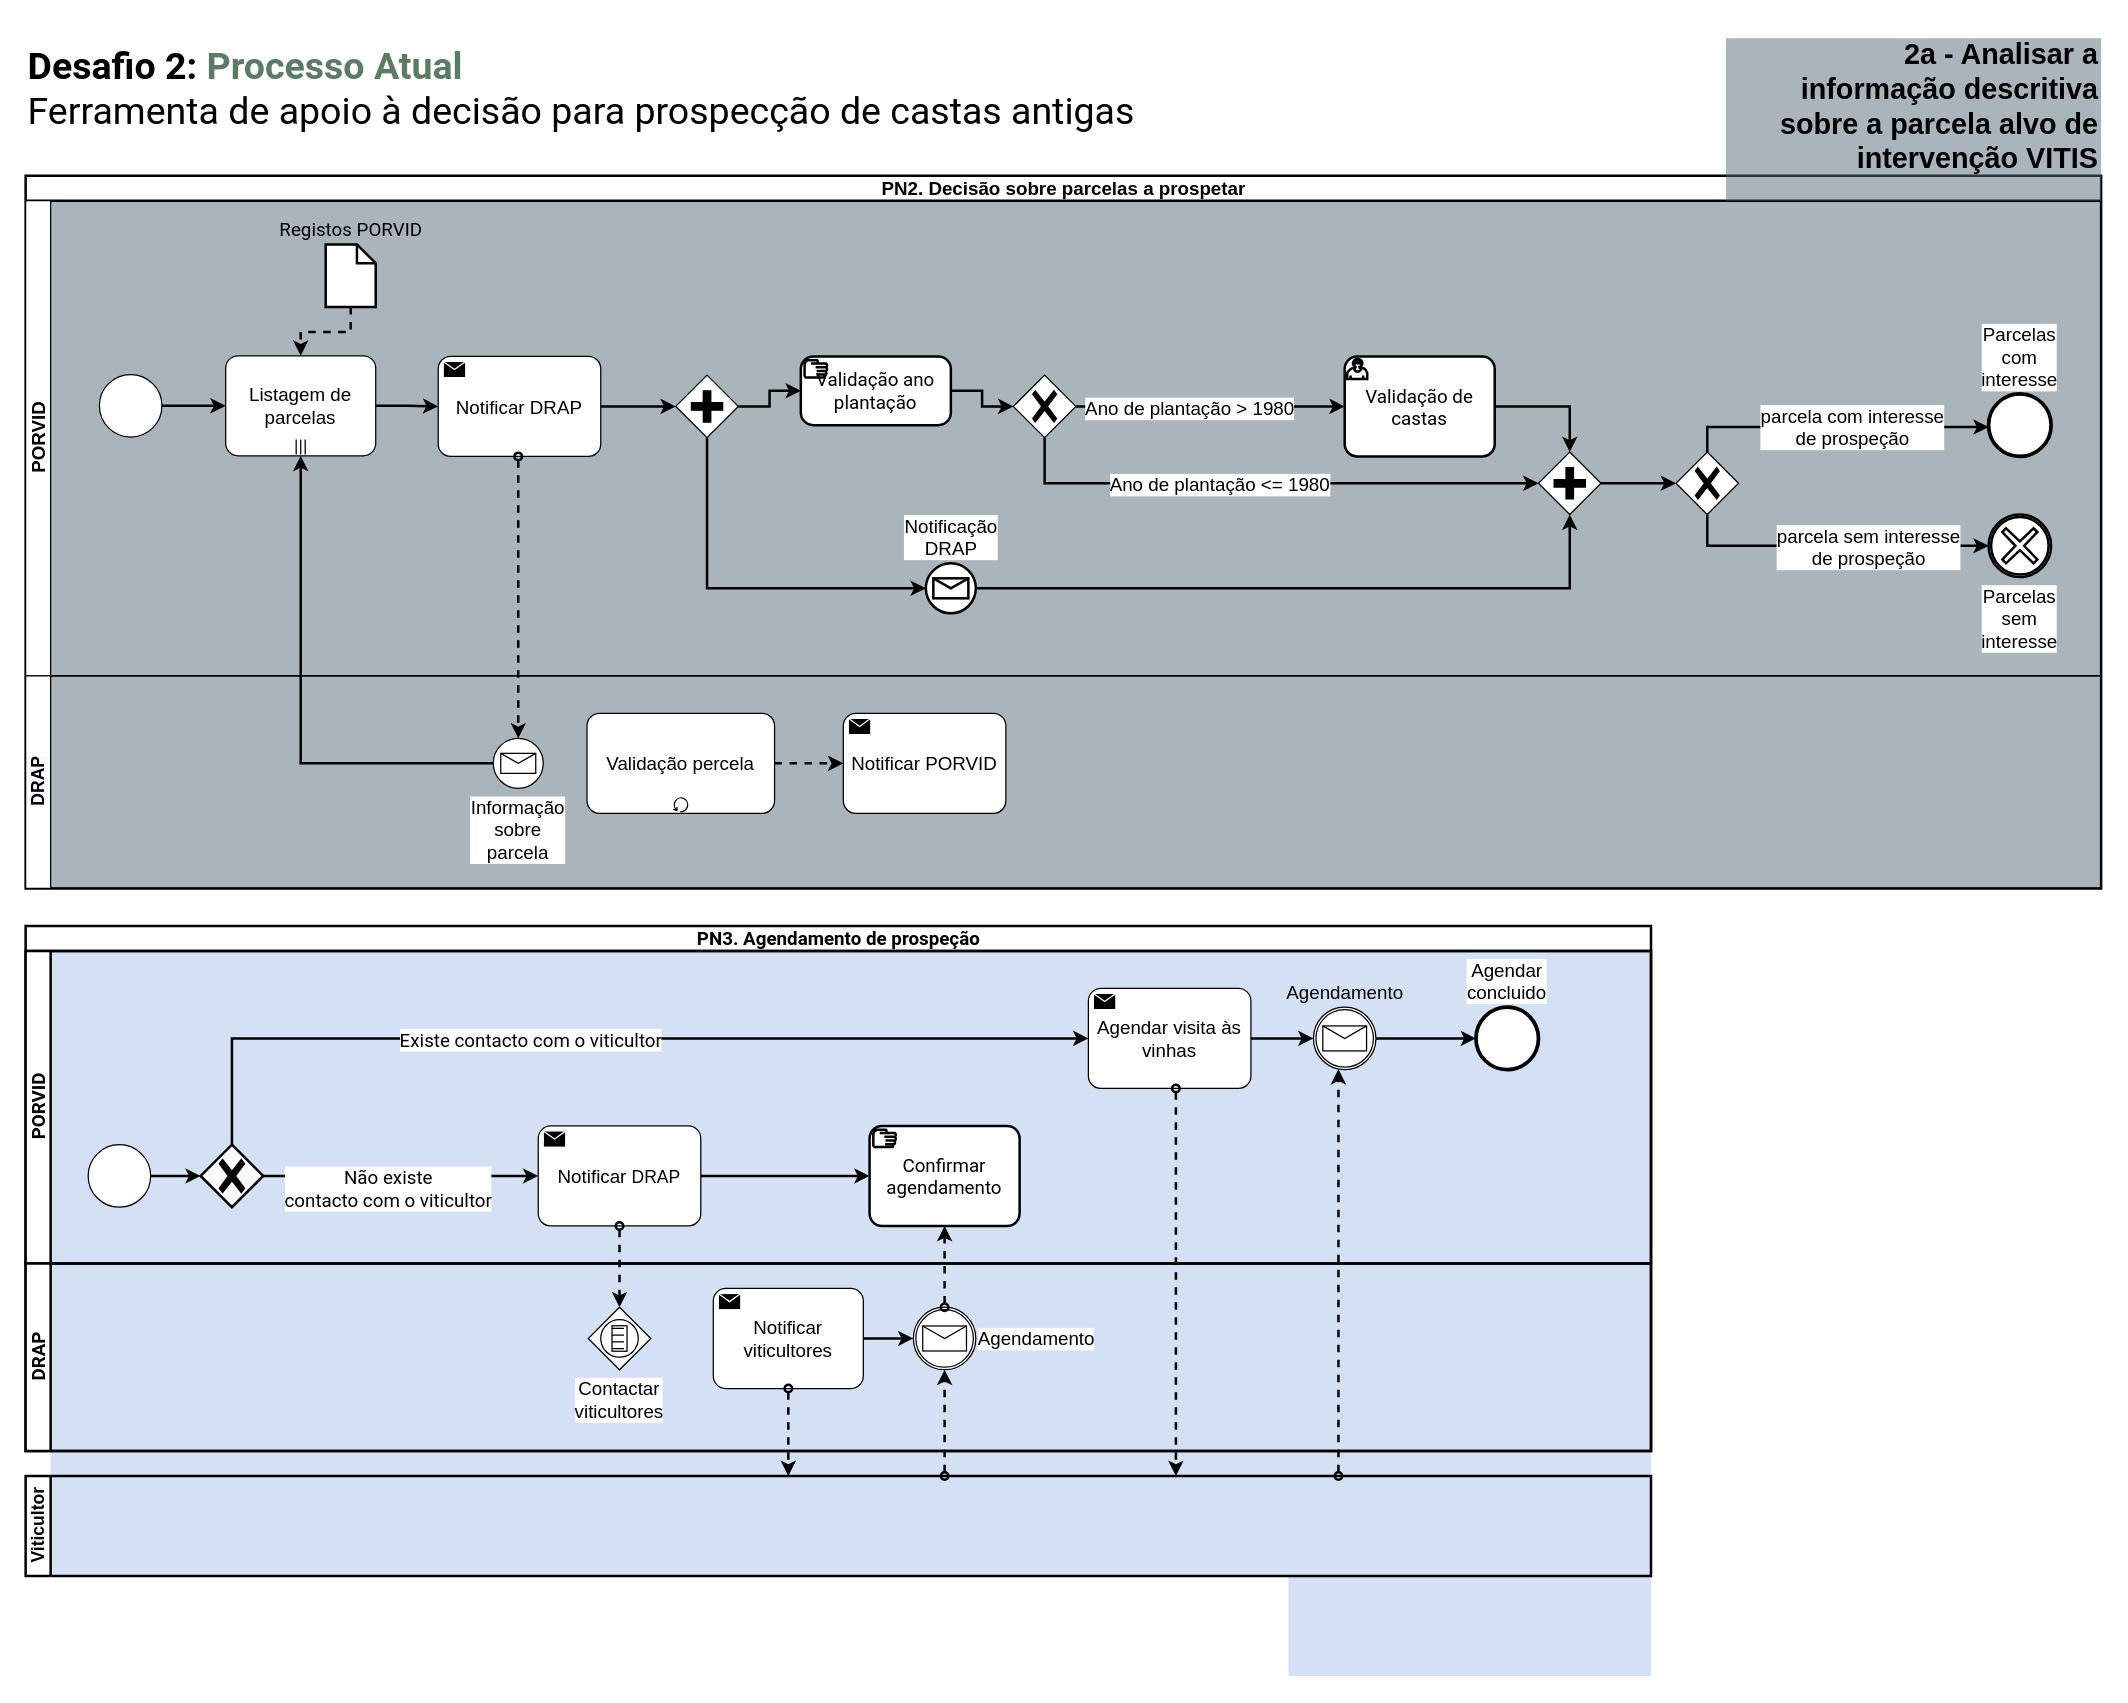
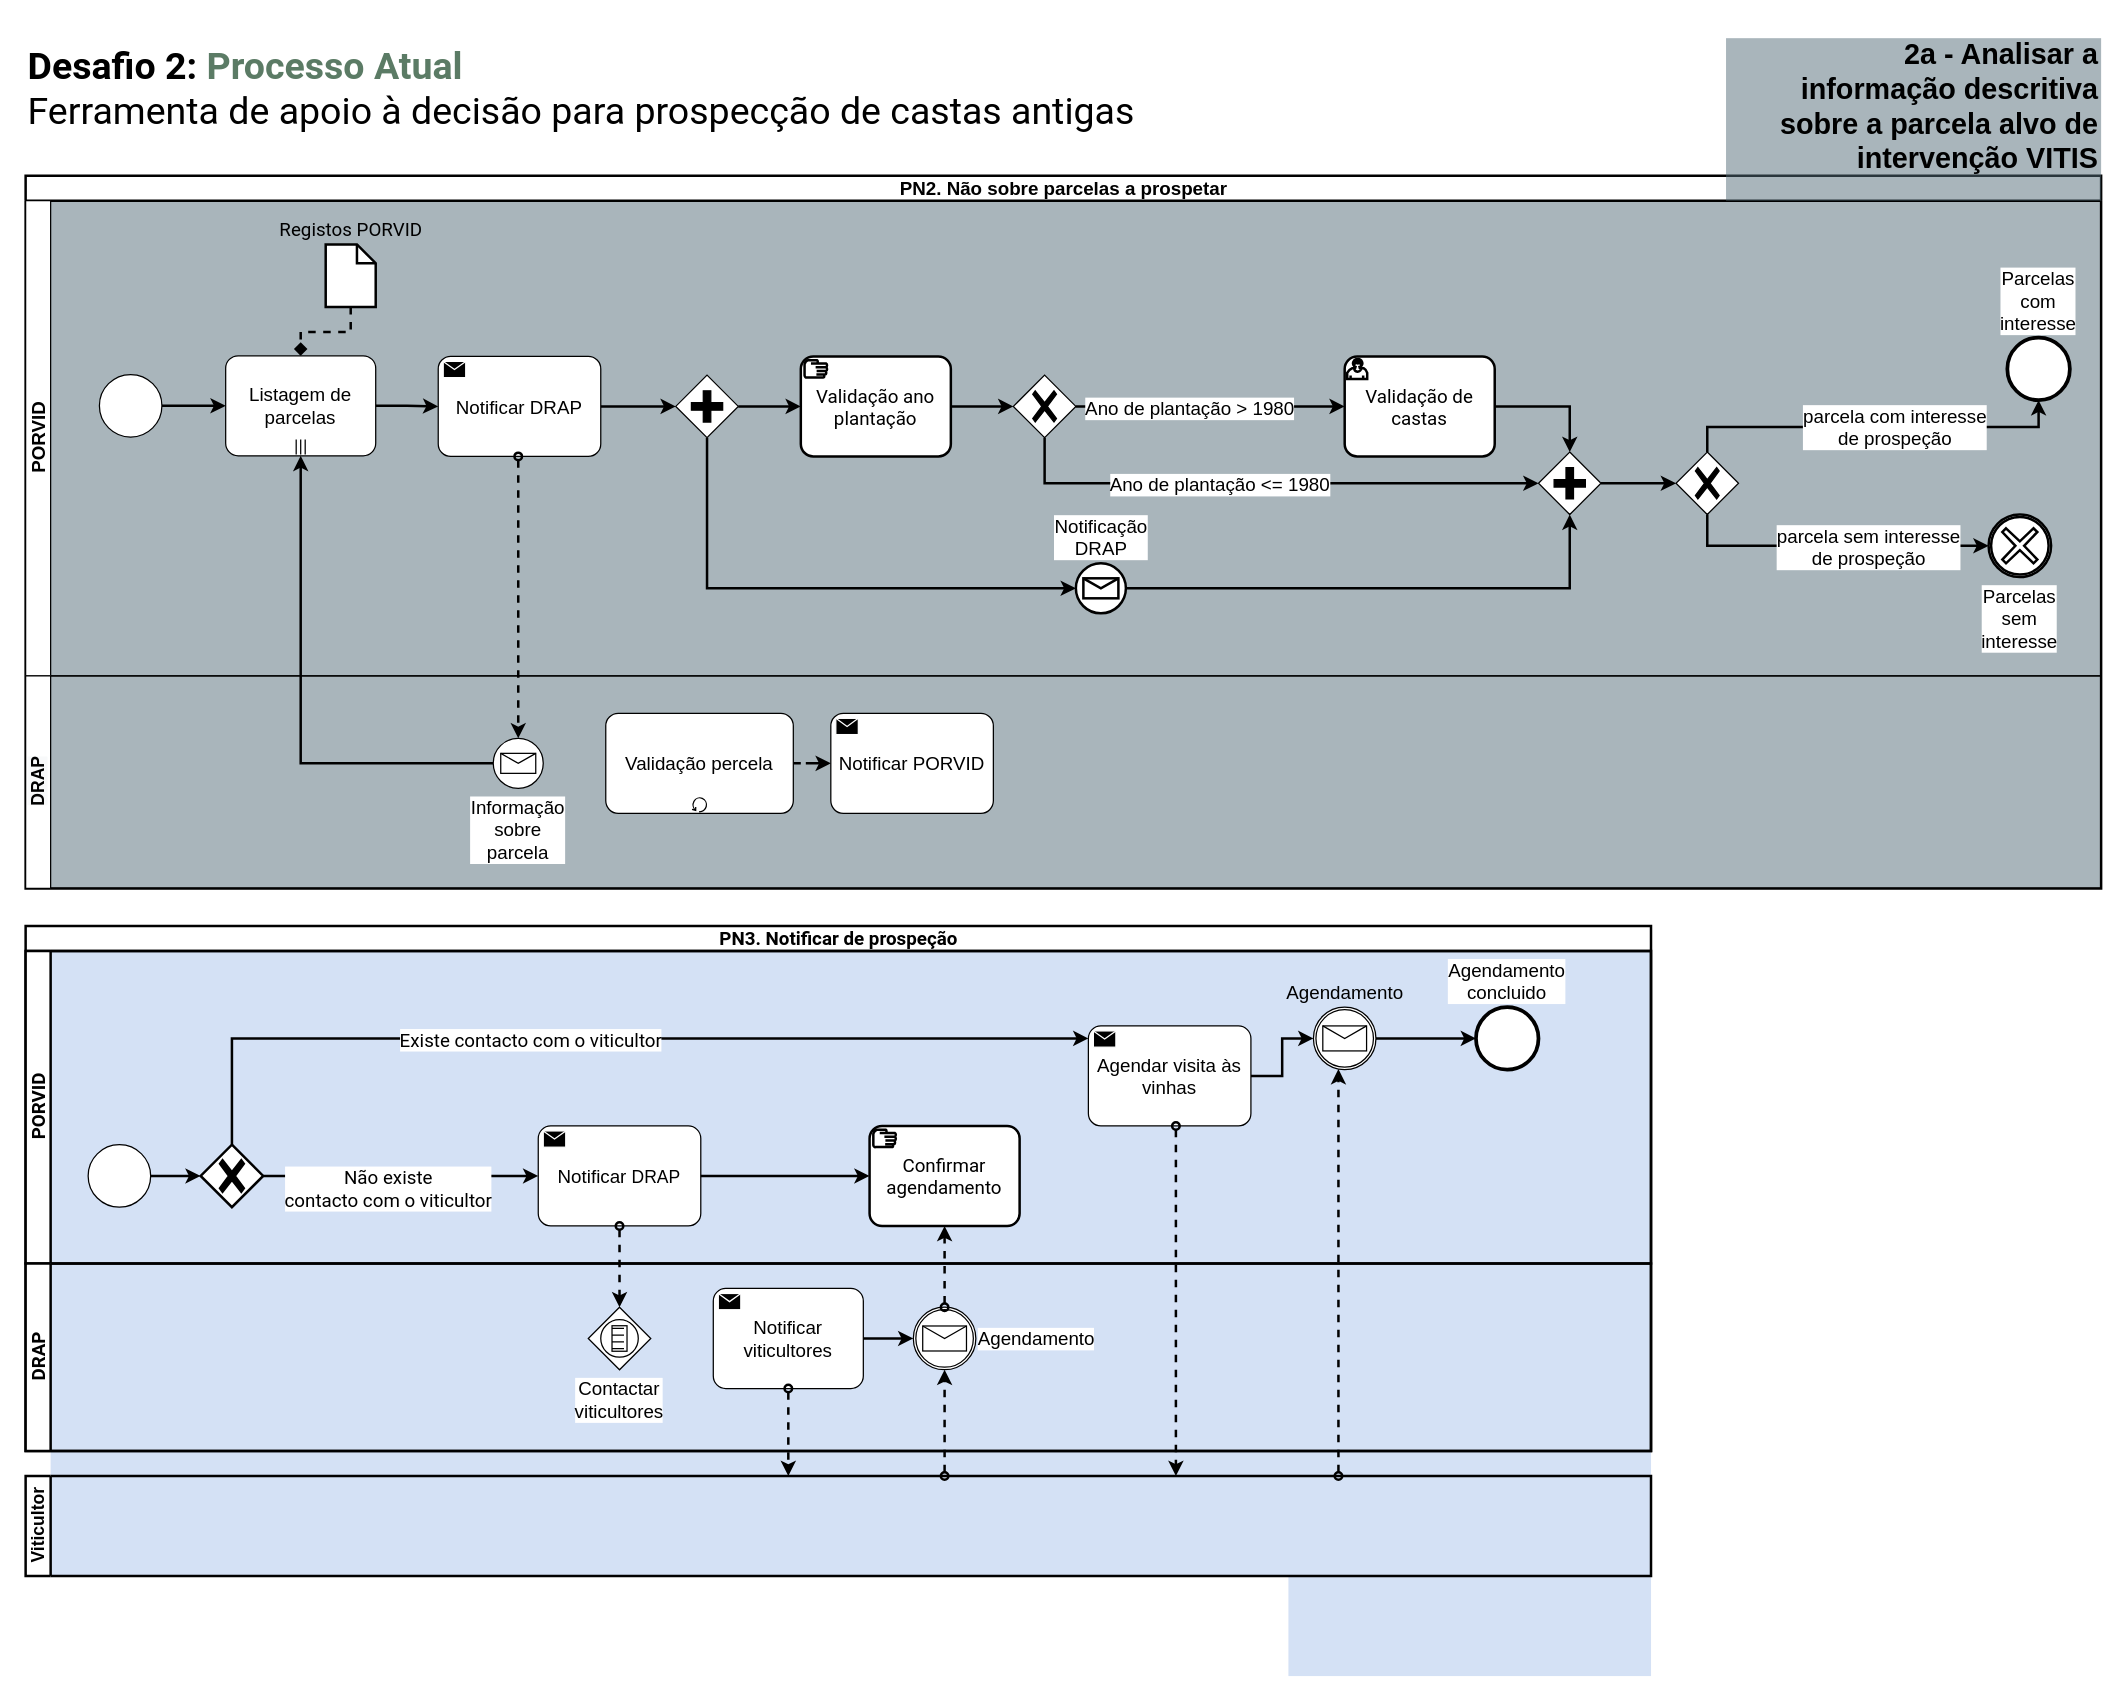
node "PN2. Decisão sobre parcelas a prospetar": label "PN2. Decisão sobre parcelas a prospetar" -> "PN2. Não sobre parcelas a prospetar"
edge "Registos PORVID" -> "Listagem de parcelas": arrowhead classic -> diamond
node "Validação ano plantação": size 150x69 -> 150x100
node "Parcelas com interesse": moved (2019, 425) -> (2038, 369)
node "Notificação DRAP": moved (951, 588) -> (1101, 588)
node "Validação percela": moved (681, 763) -> (699, 763)
node "Notificar PORVID": moved (924, 763) -> (912, 763)
node "PN3. Agendamento de prospeção": label "PN3. Agendamento de prospeção" -> "PN3. Notificar de prospeção"
node "Agendar concluido": label "Agendar concluido" -> "Agendamento concluido"
node "Agendar visita às vinhas": moved (1169, 1038) -> (1169, 1076)
